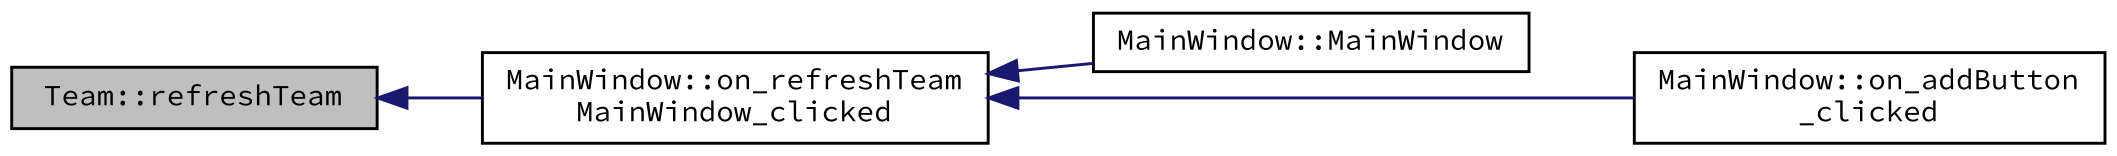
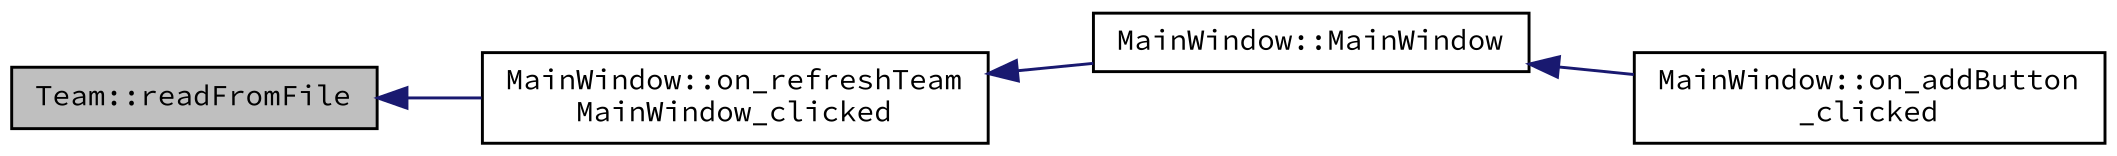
node "Team::refreshTeam": label "Team::refreshTeam" -> "Team::readFromFile"
edge "MainWindow::on_addButton _clicked" -> "MainWindow::on_refreshTeam MainWindow_clicked": now "MainWindow::on_addButton _clicked" -> "MainWindow::MainWindow"
